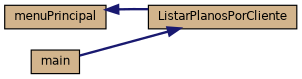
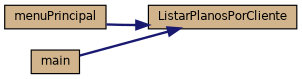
edge "ListarPlanosPorCliente" -> "menuPrincipal": reversed
